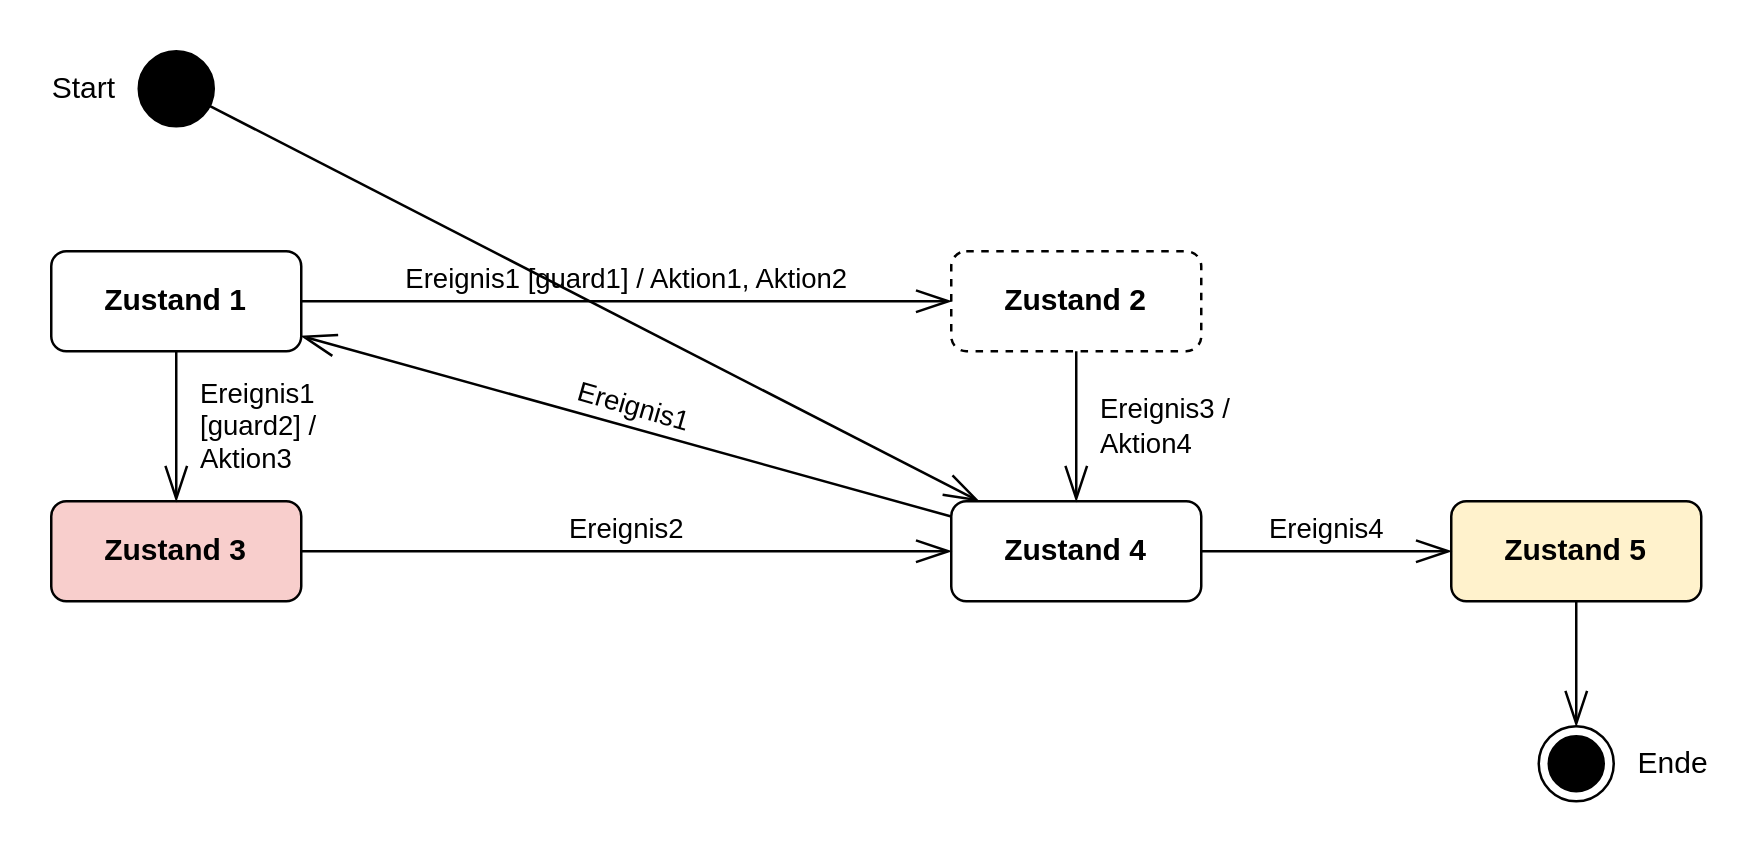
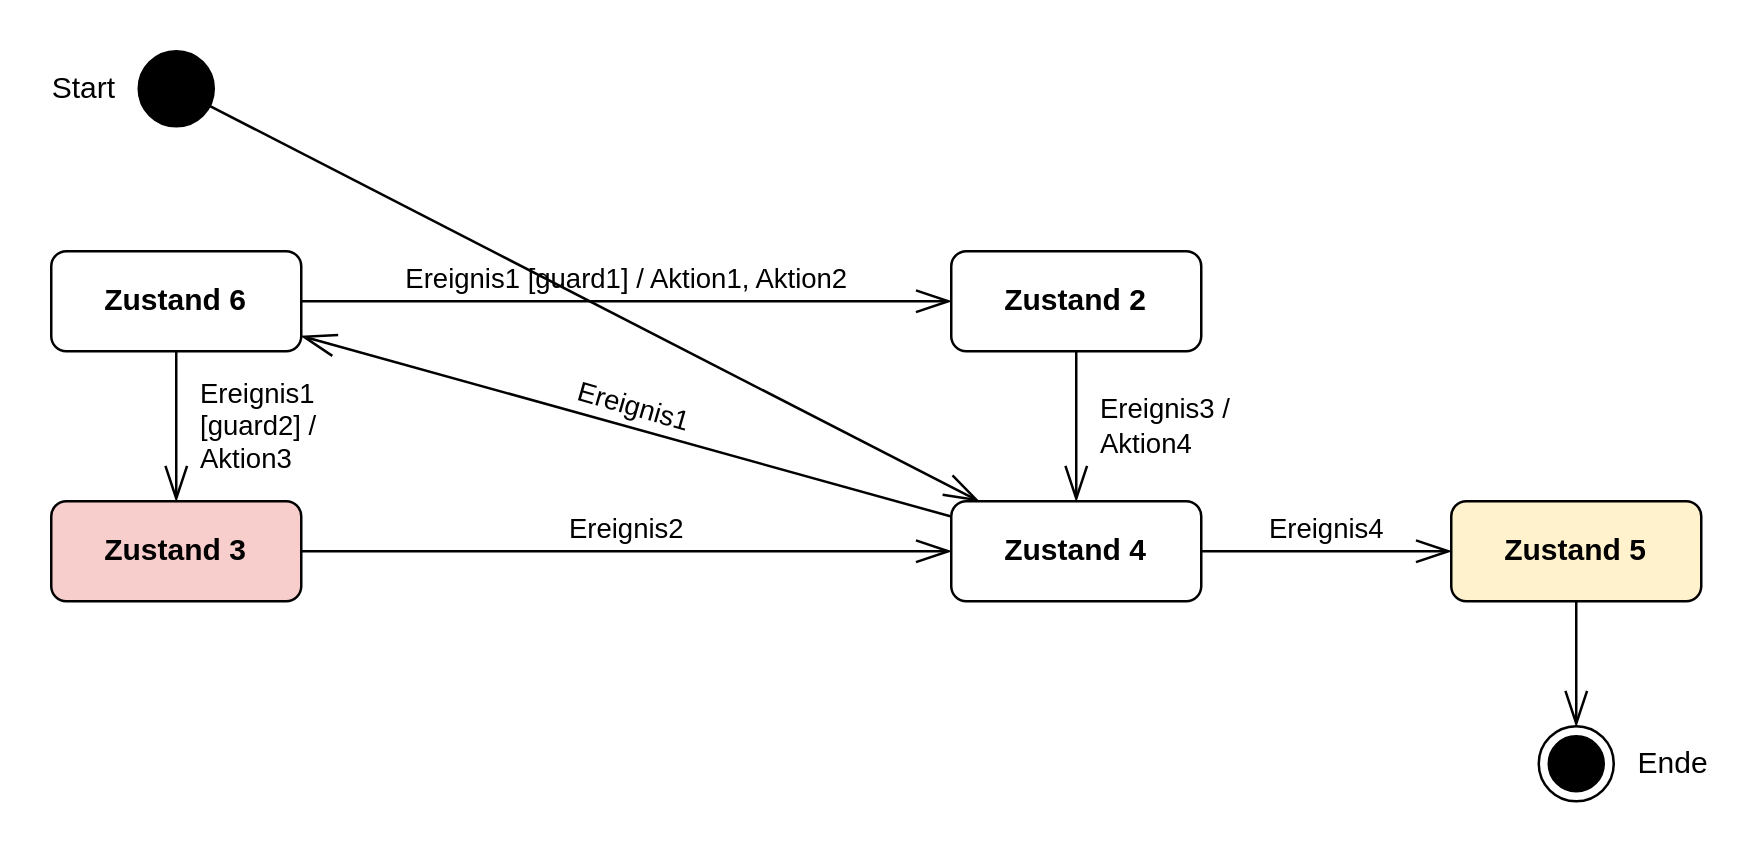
node "Zustand 1": label "Zustand 1" -> "Zustand 6"
node "Zustand 2": style dashed -> solid
